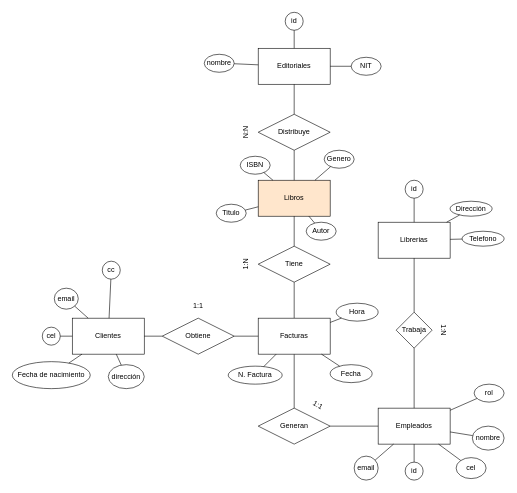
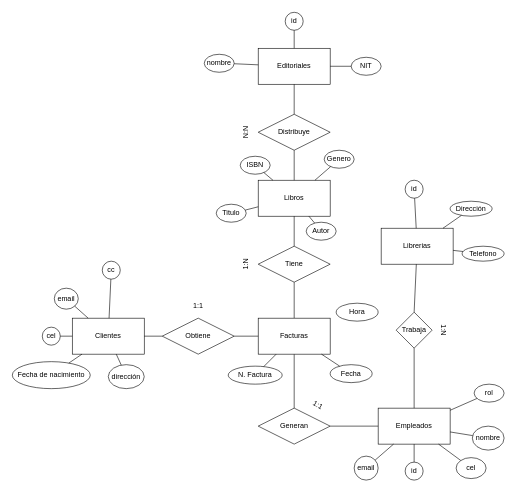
node "Libros": fillcolor #ffe6cc -> #ffffff
node "Telefono": moved (483, 239) -> (483, 254)
node "Librerias": moved (414, 240) -> (417, 246)
edge "Hora" -- "Facturas": removed
